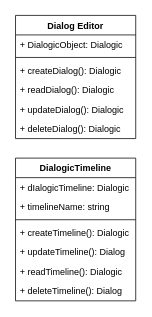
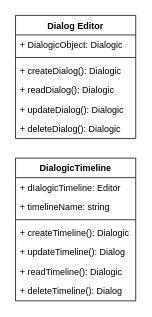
node "+ dIalogicTimeline: Dialogic": label "+ dIalogicTimeline: Dialogic" -> "+ dIalogicTimeline: Editor"
